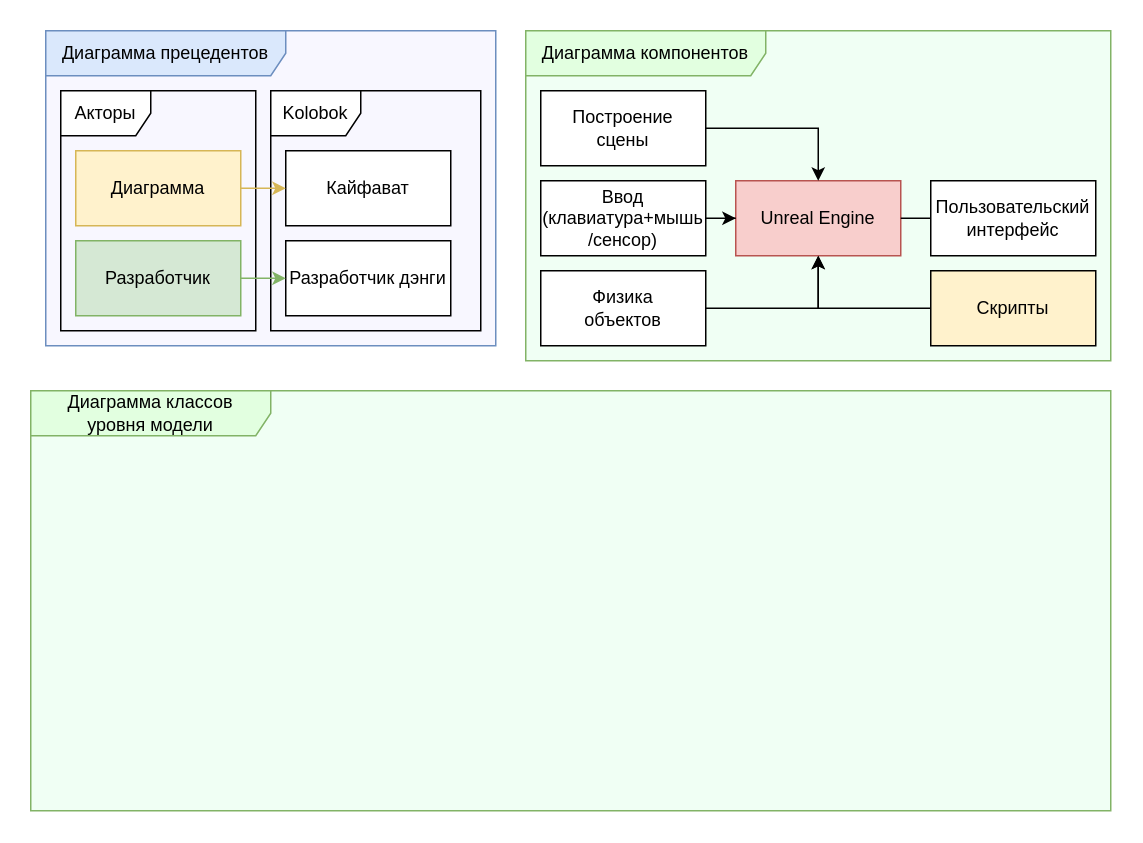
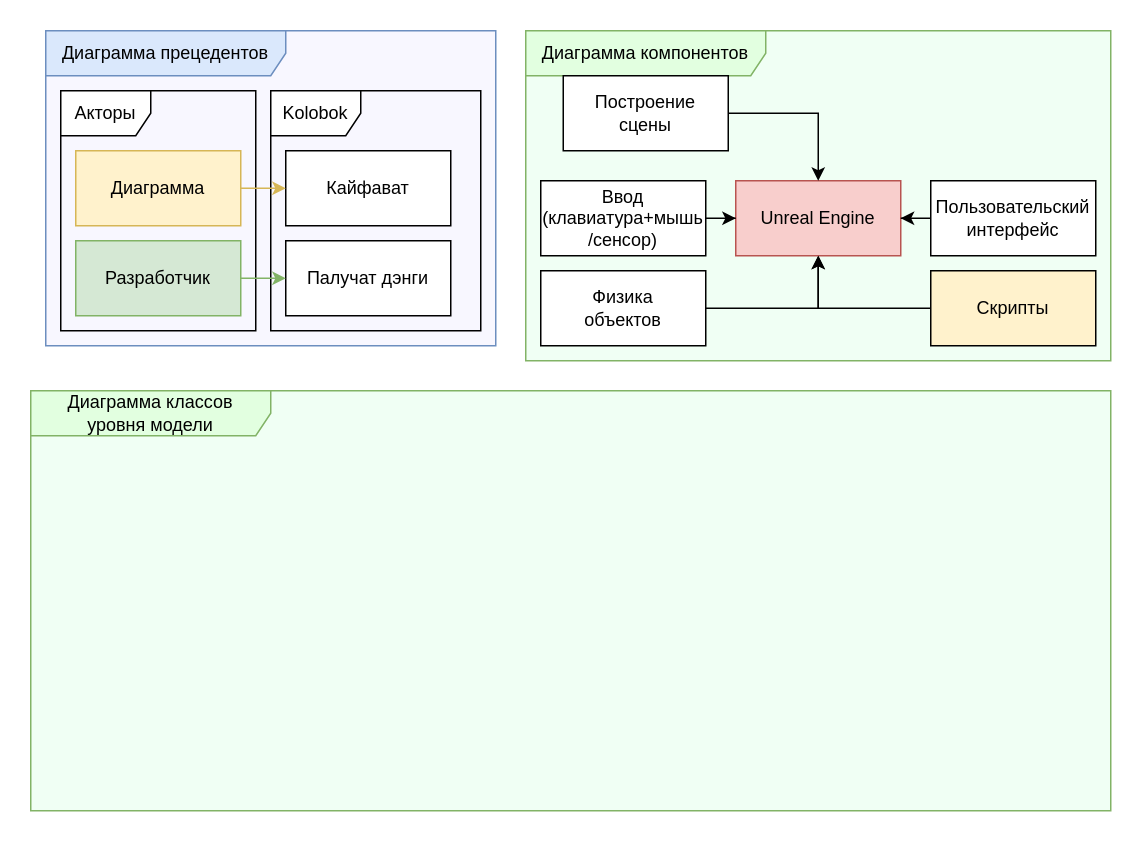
node "Построение сцены": moved (623, 128) -> (646, 113)
edge "Unreal Engine" -- "Пользовательский интерфейс": arrowhead none -> classic
node "Разработчик дэнги": label "Разработчик дэнги" -> "Палучат дэнги"
